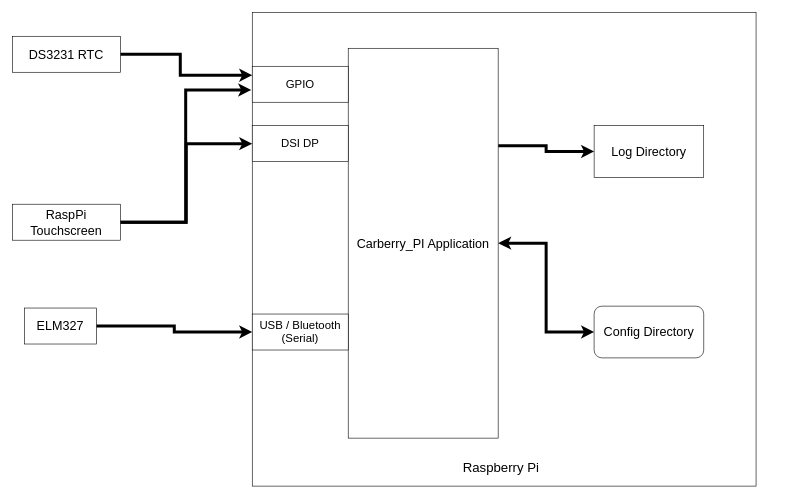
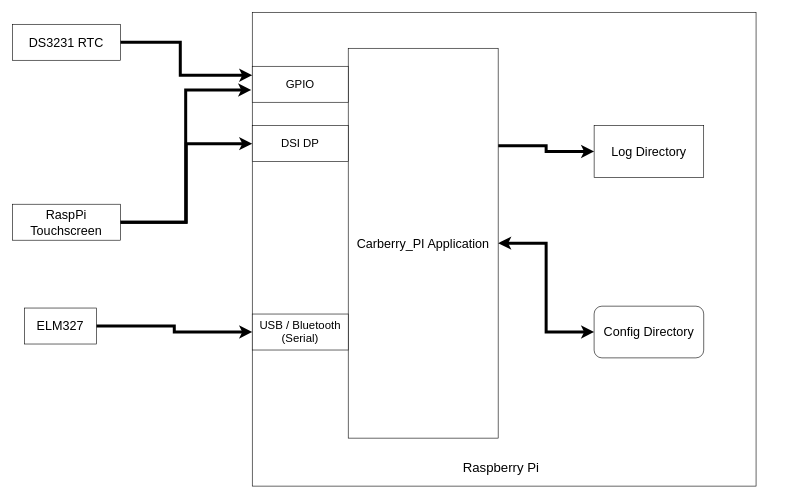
node "DS3231 RTC": moved (66, 54) -> (66, 42)
